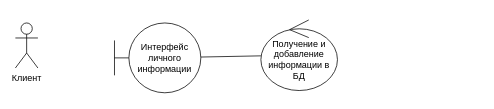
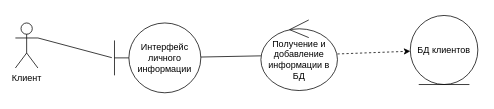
edge "Клиент" -- "Интерфейс личного информации": added
node "БД клиентов": added
edge "Получение и добавление информации в БД" -> "БД клиентов": added
